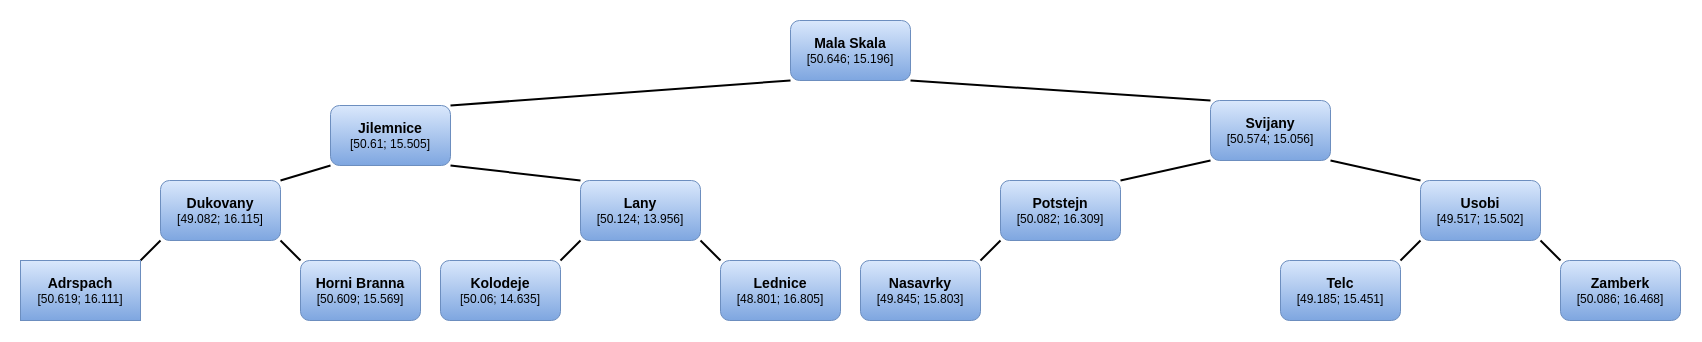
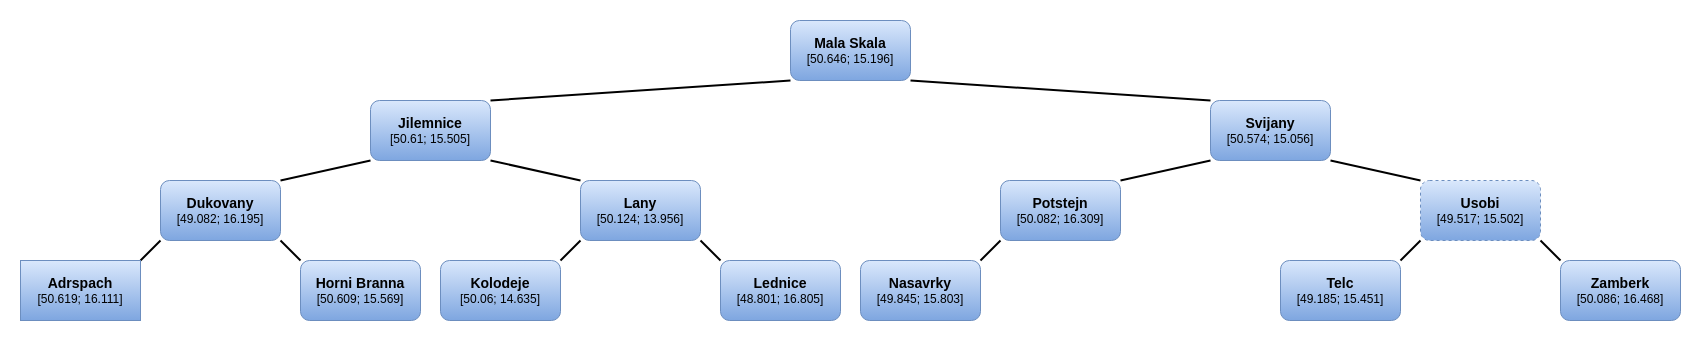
node "Jilemnice [50.61; 15.505]": moved (391, 136) -> (431, 131)
node "Dukovany [49.082; 16.115]": label "Dukovany [49.082; 16.115]" -> "Dukovany [49.082; 16.195]"
node "Usobi [49.517; 15.502]": style solid -> dashed
